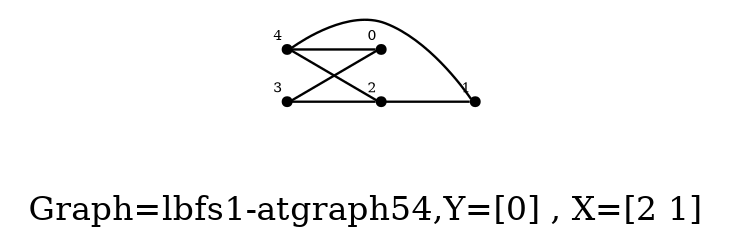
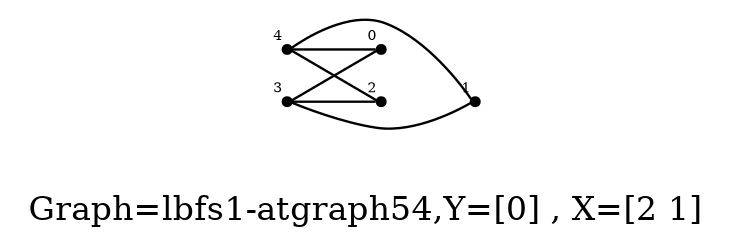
edge "2" -- "1": now "3" -- "1"
